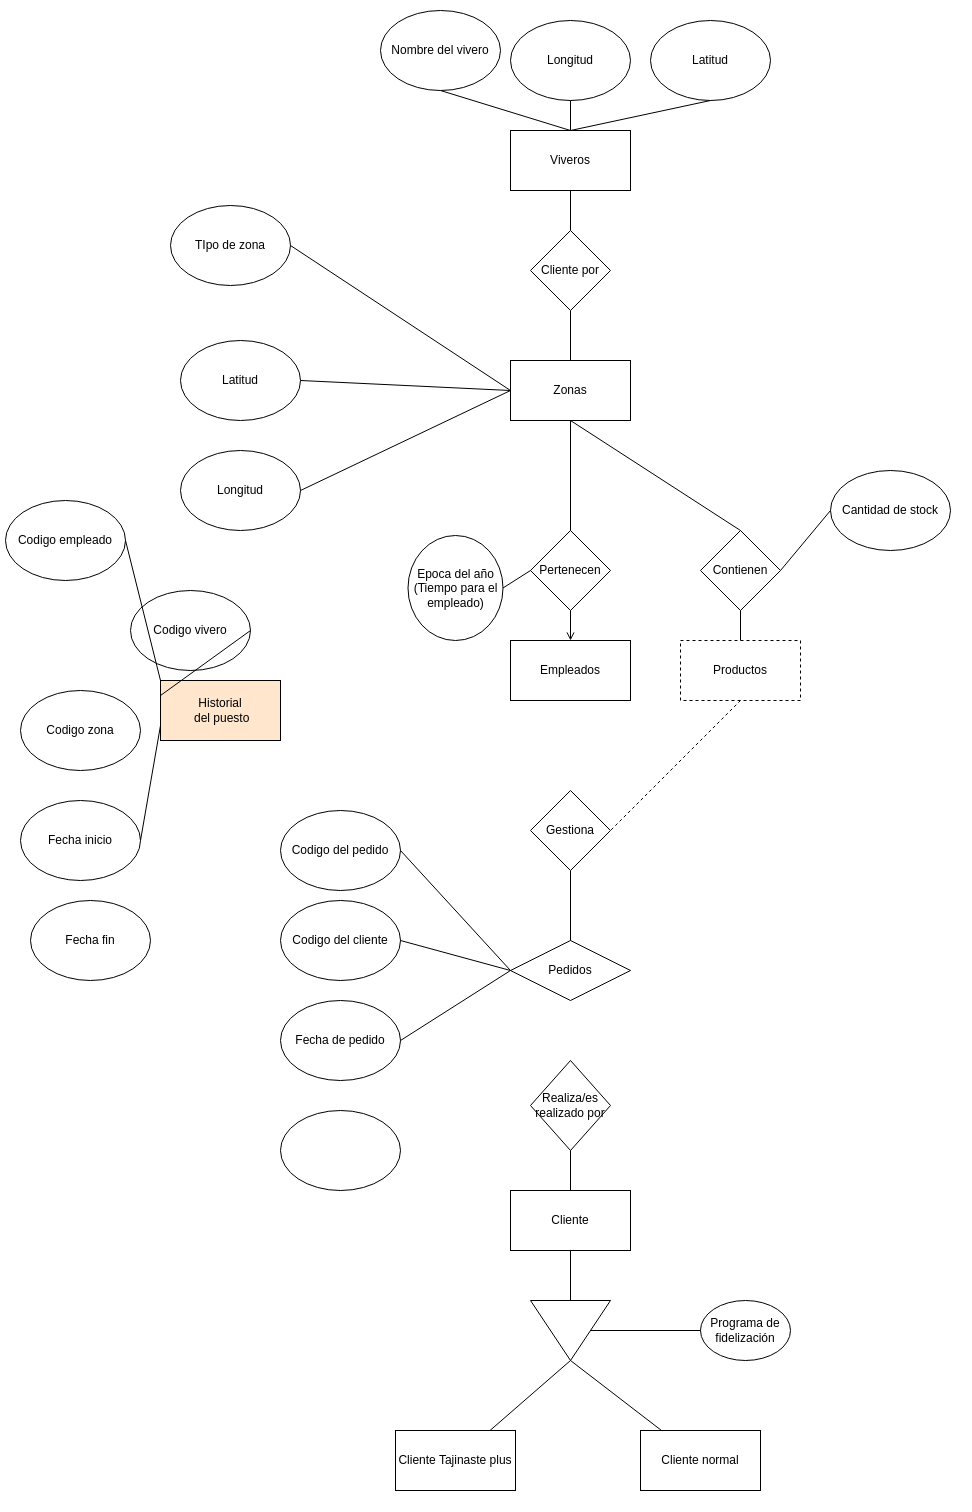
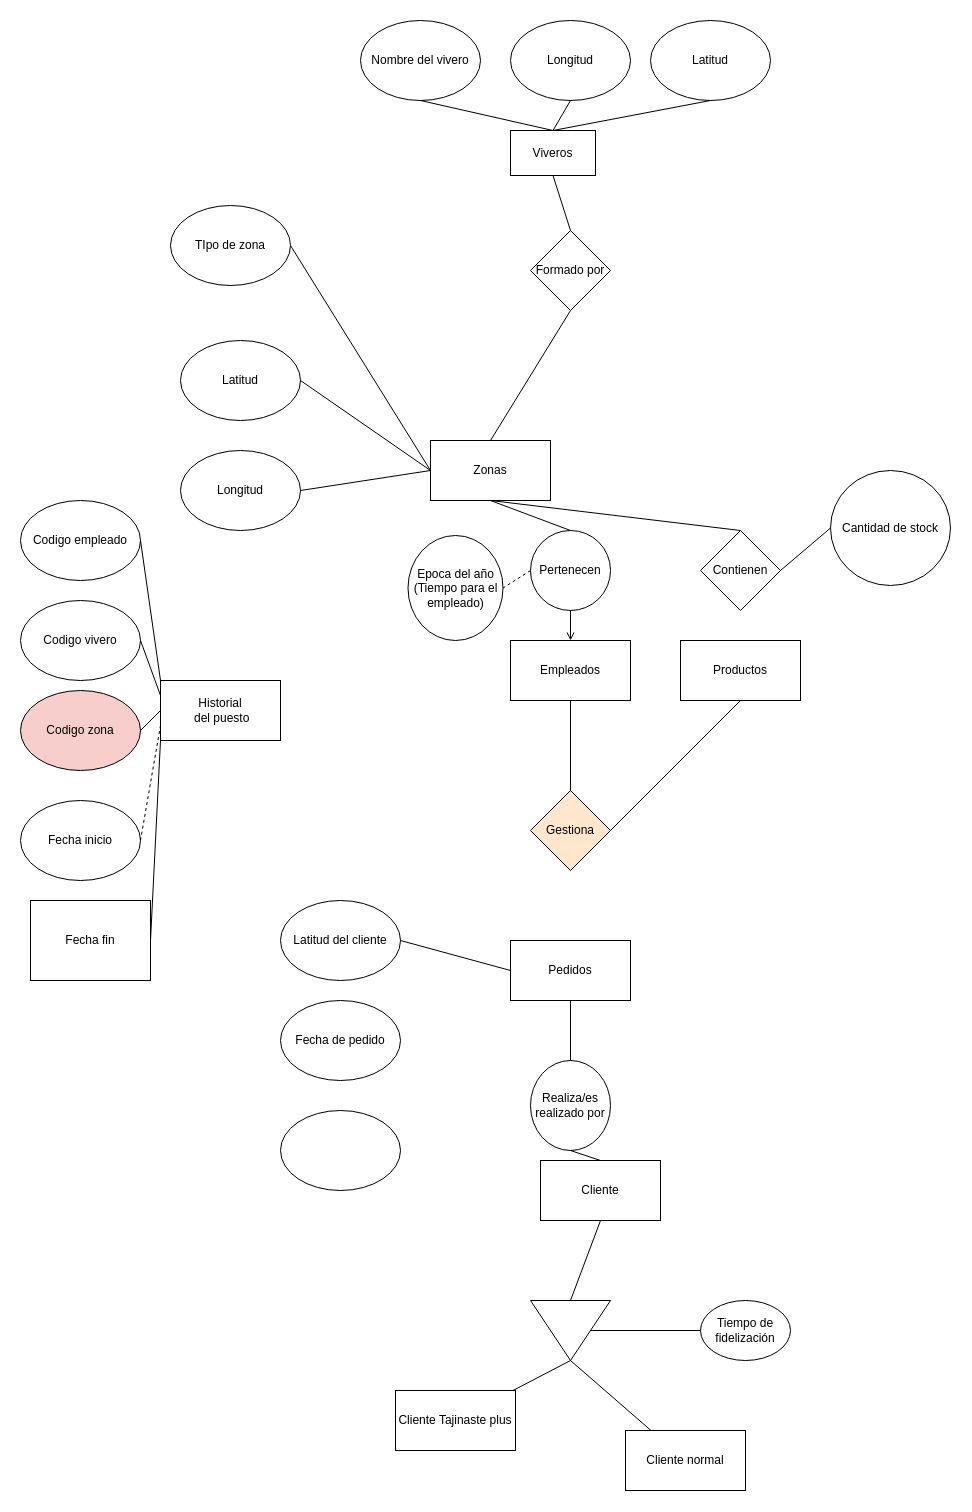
node "Nombre del vivero": moved (441, 51) -> (421, 61)
node "Viveros": size 120x60 -> 85x45
node "Cliente por": label "Cliente por" -> "Formado por"
node "Zonas": moved (571, 391) -> (491, 471)
node "Cantidad de stock": size 120x80 -> 120x115
node "Codigo empleado": moved (66, 541) -> (81, 541)
node "Pertenecen": shape diamond -> ellipse
edge "Pertenecen" -- "Epoca del año (Tiempo para el empleado)": style solid -> dashed
edge "Contienen" -- "Productos": removed
node "Codigo vivero": moved (191, 631) -> (81, 641)
node "Productos": style dashed -> solid
node "Historial del puesto": fillcolor #ffe6cc -> #ffffff
edge "Historial del puesto" -- "Codigo zona": added
node "Codigo zona": fillcolor #ffffff -> #f8cecc
edge "Empleados" -- "Gestiona": added
edge "Productos" -- "Gestiona": style dashed -> solid
edge "Historial del puesto" -- "Fecha inicio": style solid -> dashed
node "Gestiona": fillcolor #ffffff -> #ffe6cc
edge "Historial del puesto" -- "Fecha fin": added
node "Codigo del pedido": removed
edge "Gestiona" -- "Pedidos": removed
edge "Codigo del pedido" -- "Pedidos": removed
node "Fecha fin": shape ellipse -> rectangle
node "Codigo del cliente": label "Codigo del cliente" -> "Latitud del cliente"
node "Pedidos": shape diamond -> rectangle
edge "Pedidos" -- "Fecha de pedido": removed
edge "Pedidos" -- "Realiza/es realizado por": added
node "Realiza/es realizado por": shape diamond -> ellipse
node "Cliente": moved (571, 1221) -> (601, 1191)
node "Programa de fidelización": label "Programa de fidelización" -> "Tiempo de fidelización"
node "Cliente Tajinaste plus": moved (456, 1461) -> (456, 1421)
node "Cliente normal": moved (701, 1461) -> (686, 1461)
